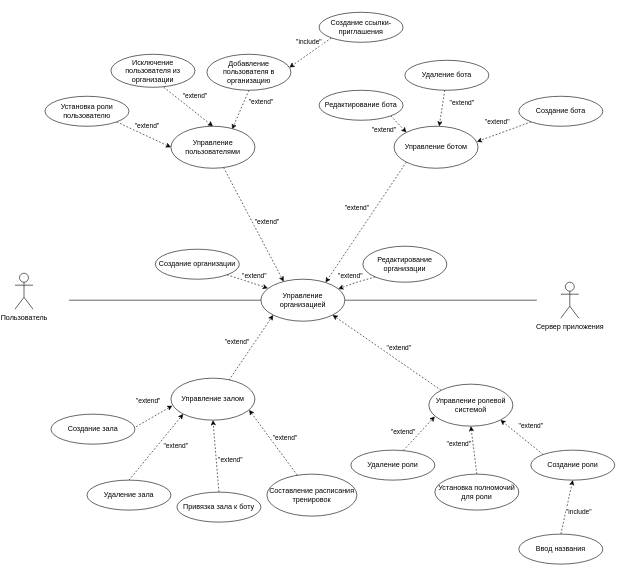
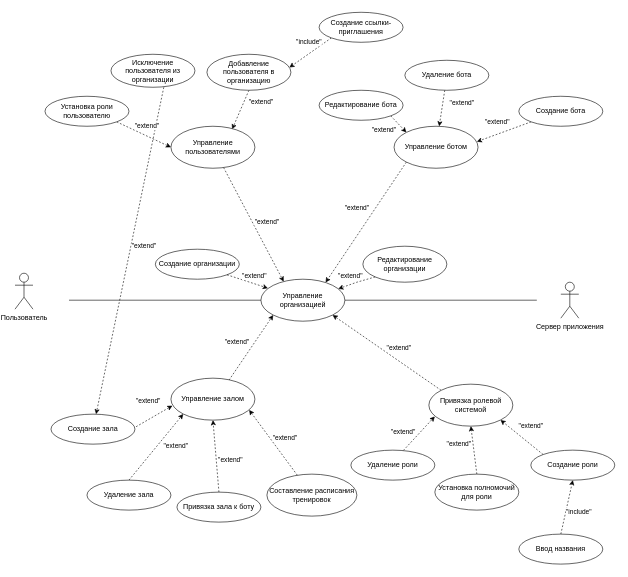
edge "Исключение пользователя из организации" -> "Управление пользователями": now "Исключение пользователя из организации" -> "Создание зала"
node "Управление ролевой системой": label "Управление ролевой системой" -> "Привязка ролевой системой"
